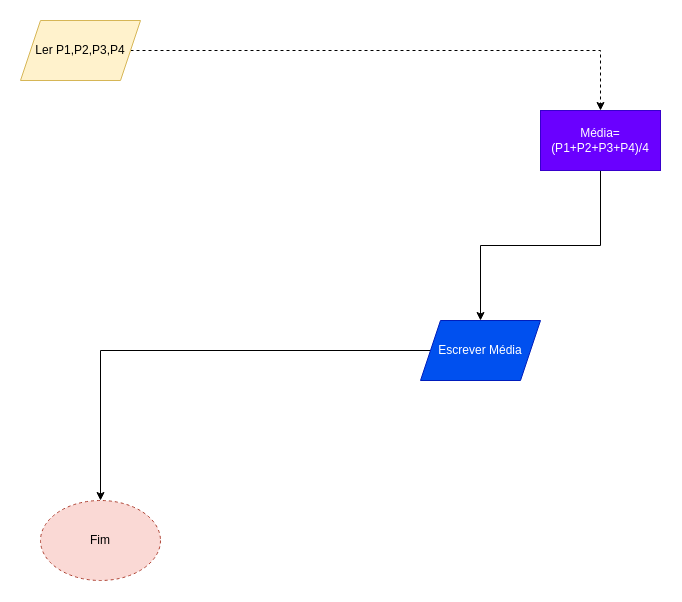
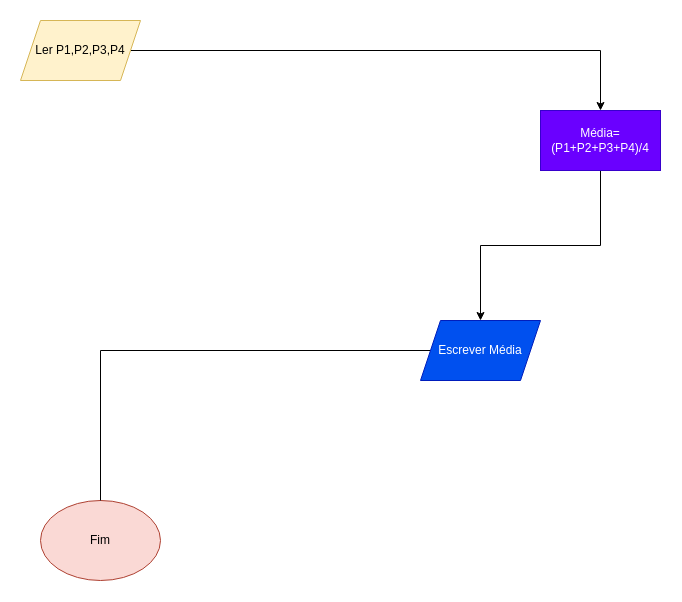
edge "Ler P1,P2,P3,P4" -> "Média=(P1+P2+P3+P4)/4": style dashed -> solid
edge "Escrever Média" -> "Fim": arrowhead classic -> none
node "Fim": style dashed -> solid
